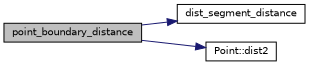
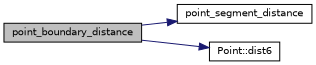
node "dist_segment_distance": label "dist_segment_distance" -> "point_segment_distance"
node "Point::dist2": label "Point::dist2" -> "Point::dist6"
